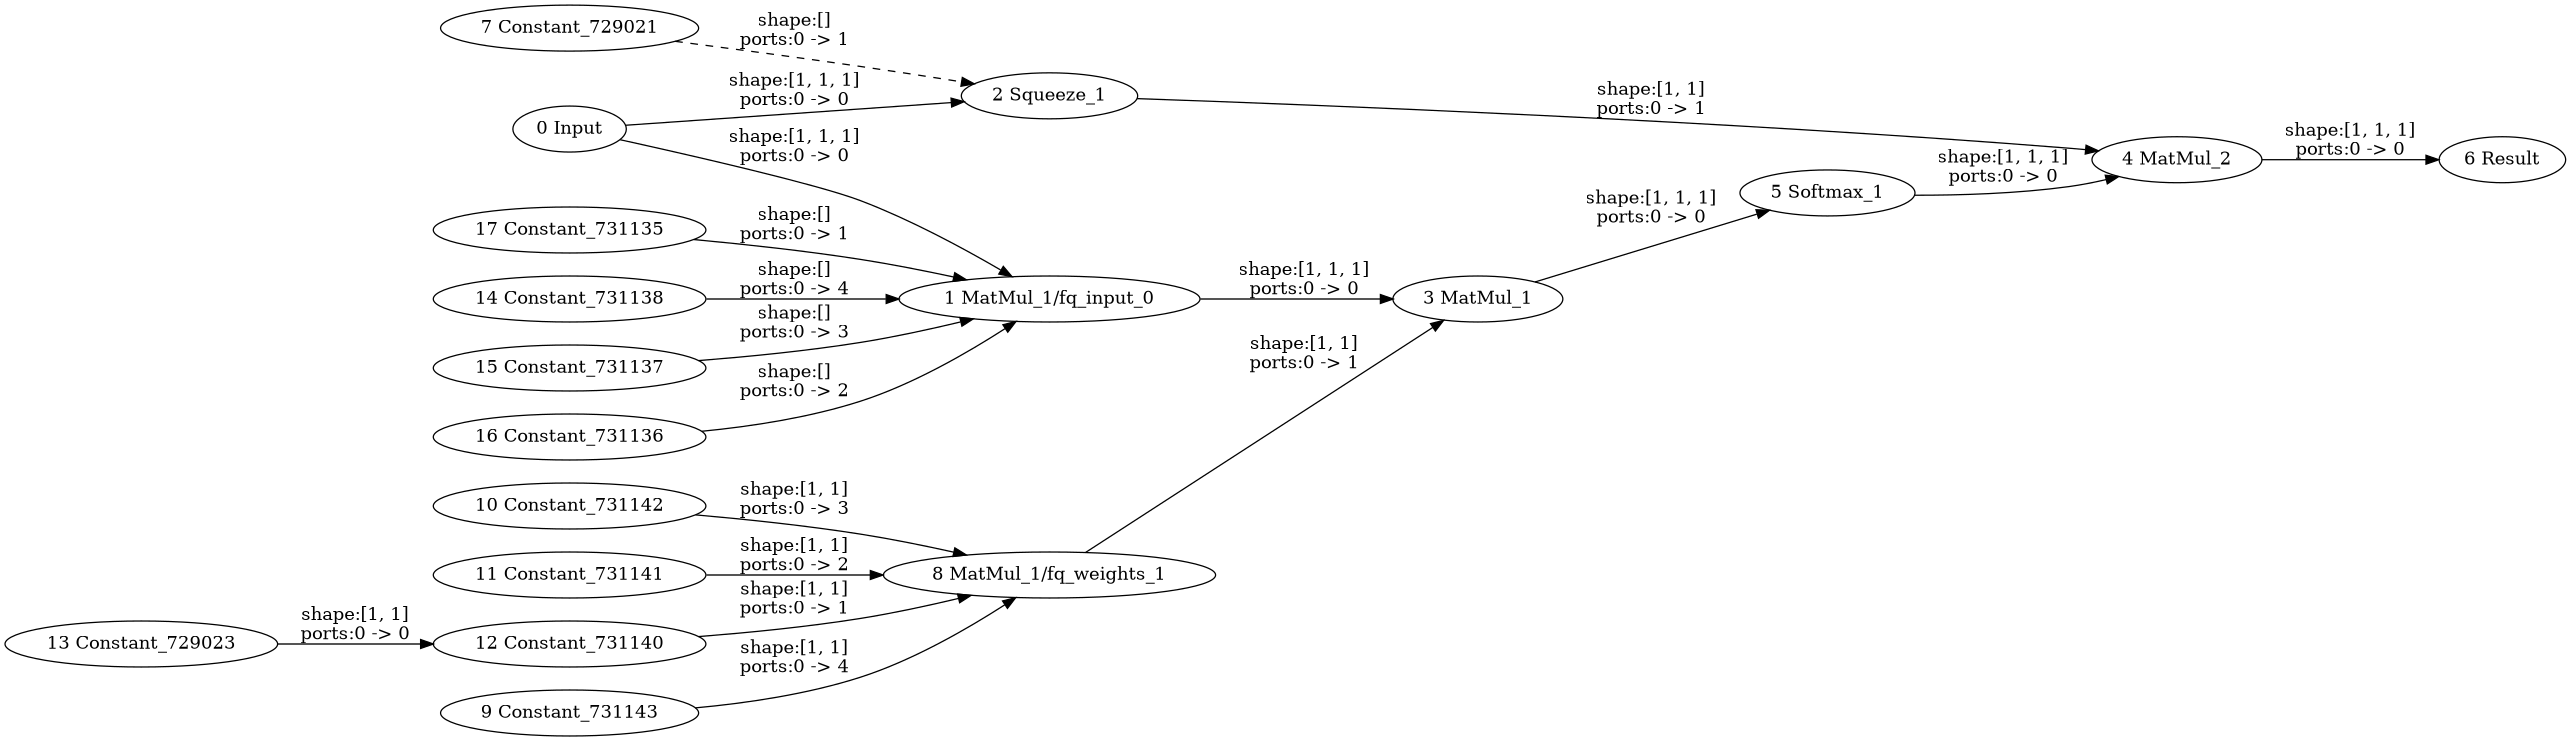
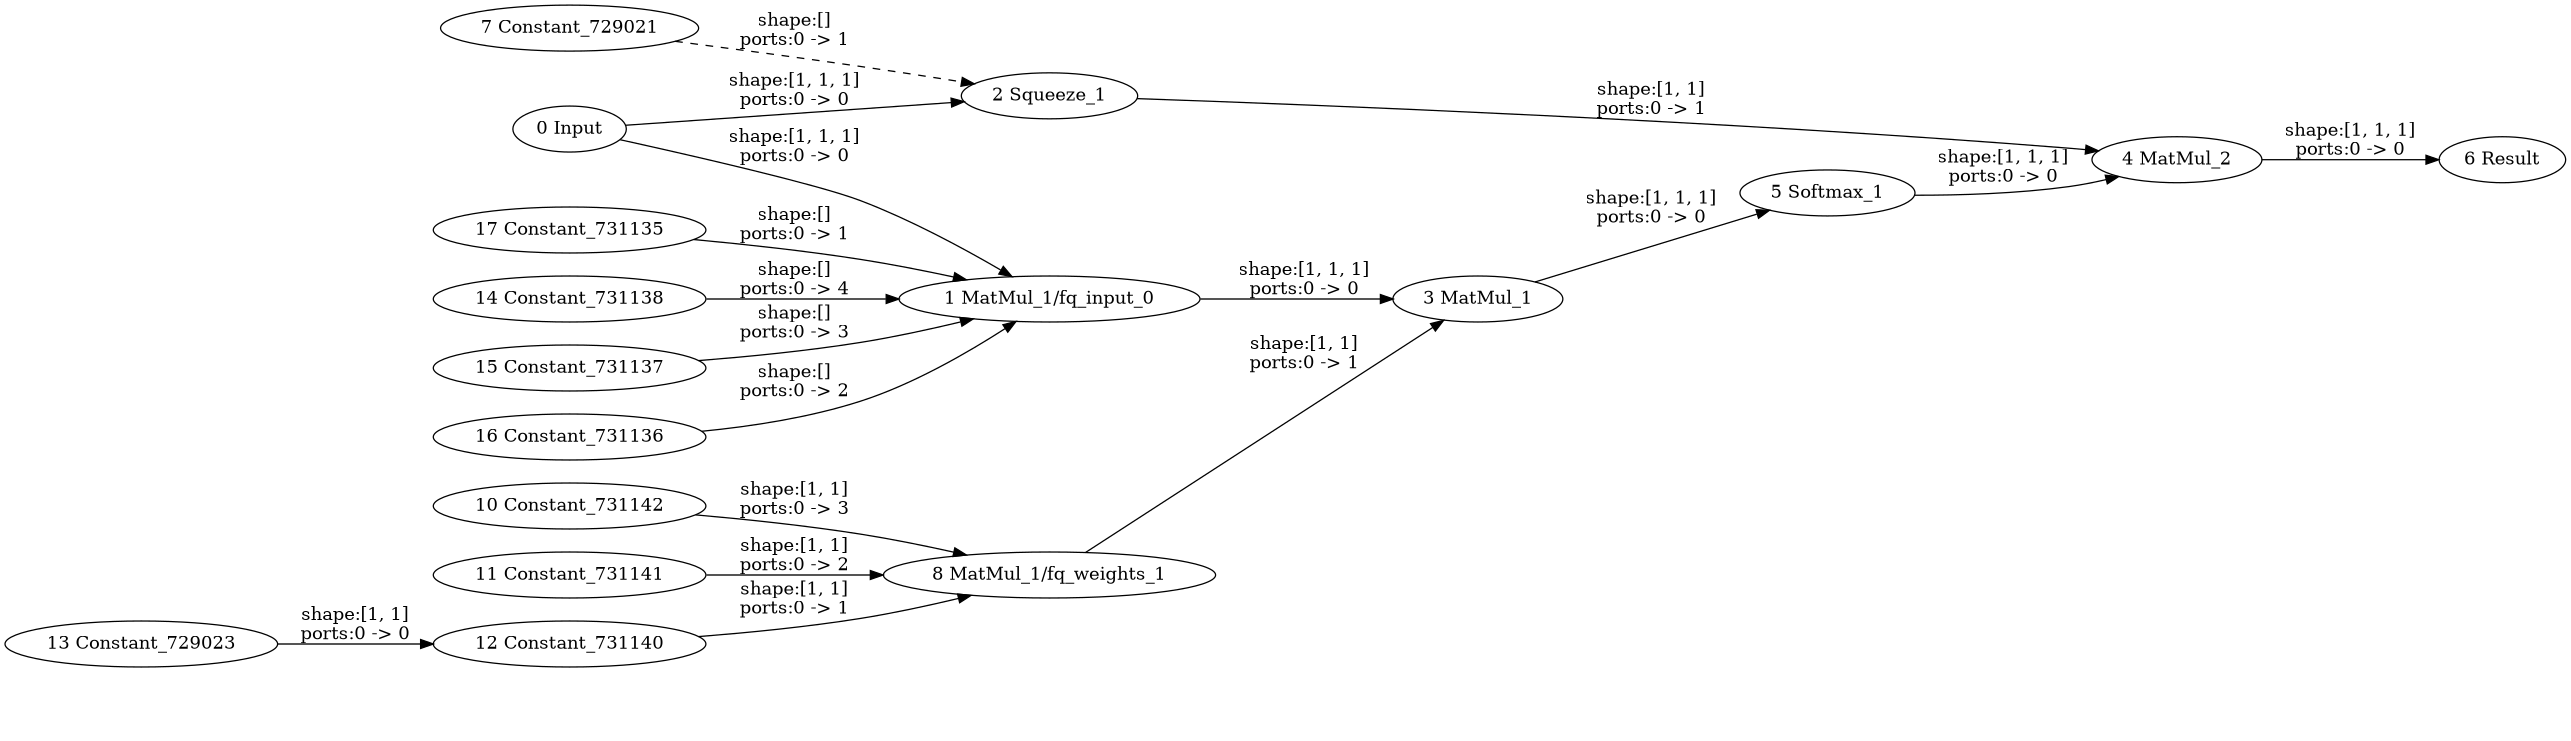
node "9 Constant_731143": removed
